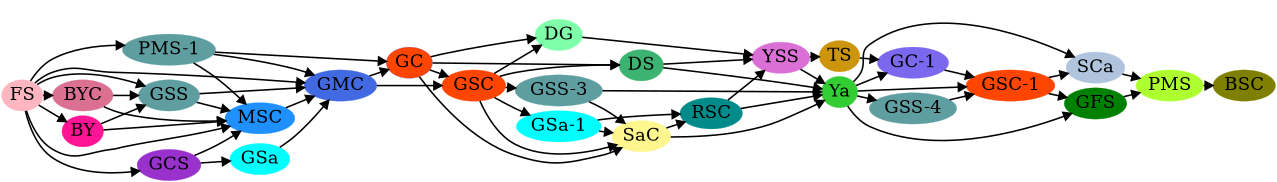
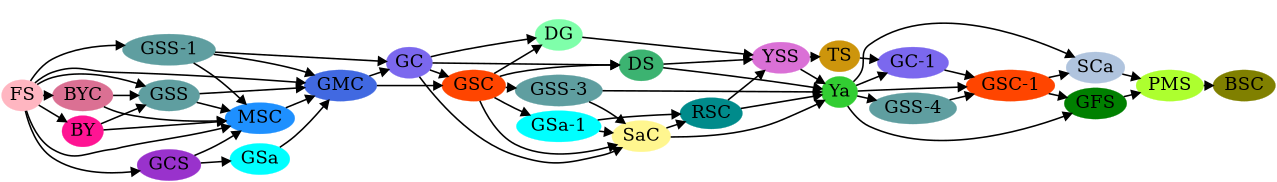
node "PMS-1": label "PMS-1" -> "GSS-1"
node "GC": fillcolor #ff4500 -> #7b68ee
